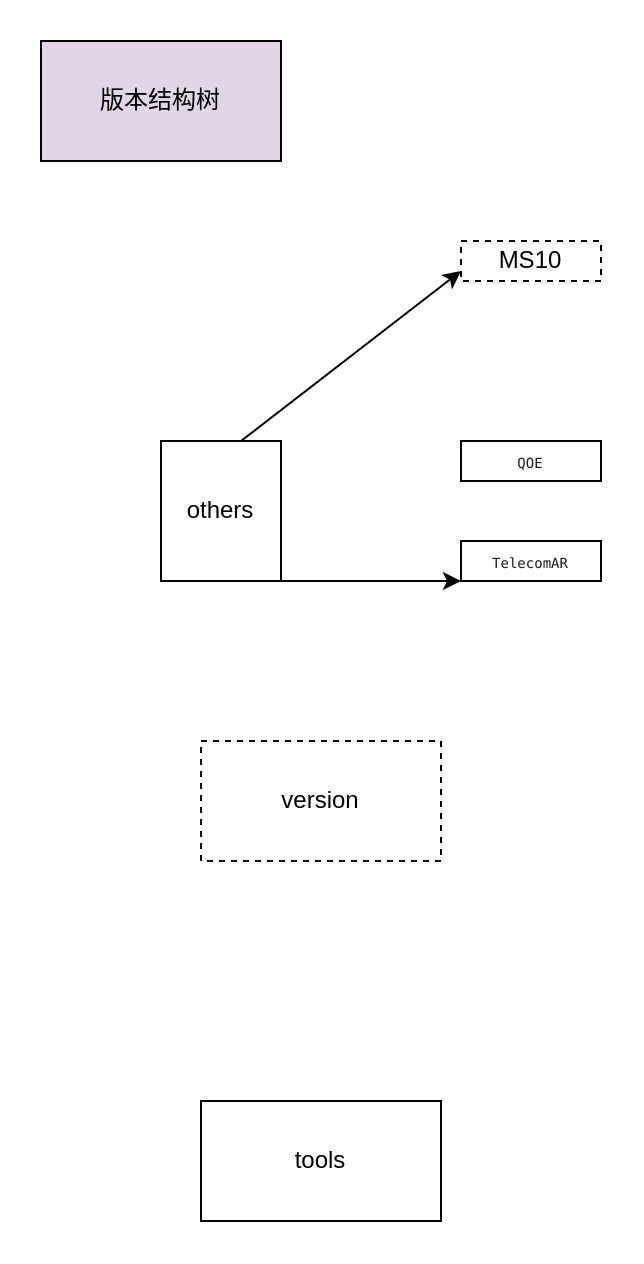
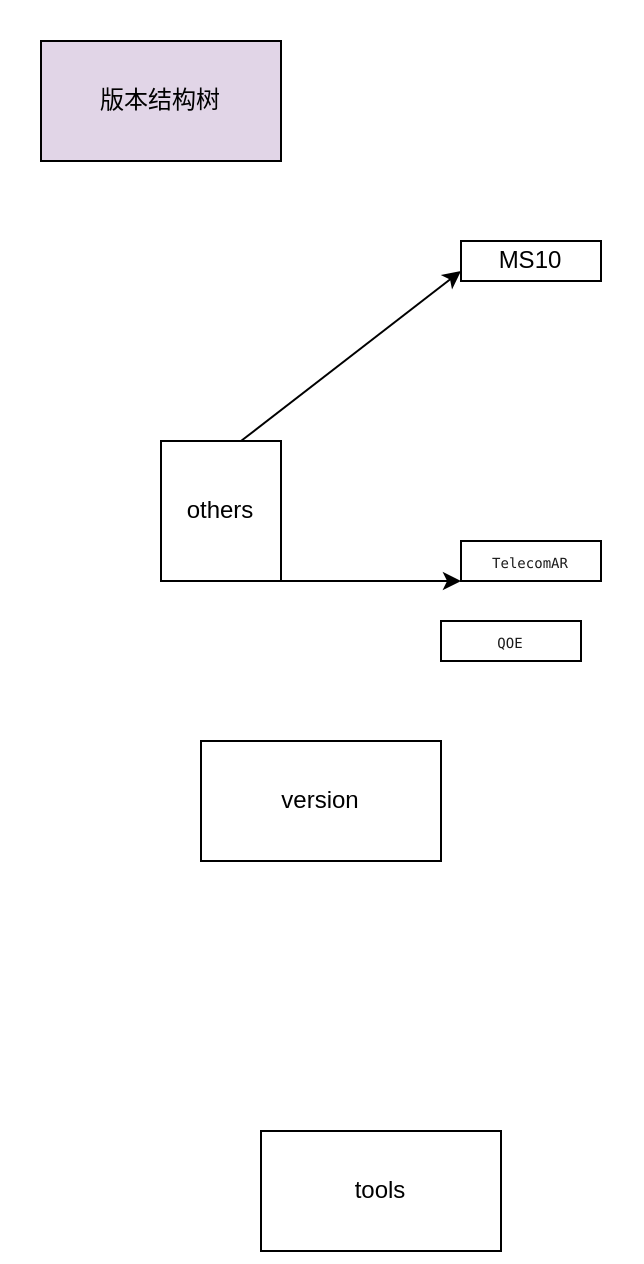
node "MS10": style dashed -> solid
node "QOE": moved (531, 461) -> (511, 641)
node "version": style dashed -> solid
node "tools": moved (321, 1161) -> (381, 1191)
